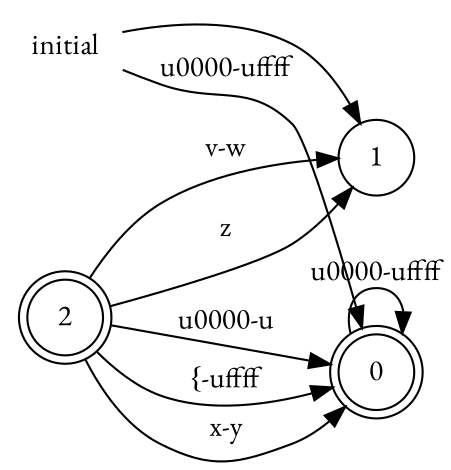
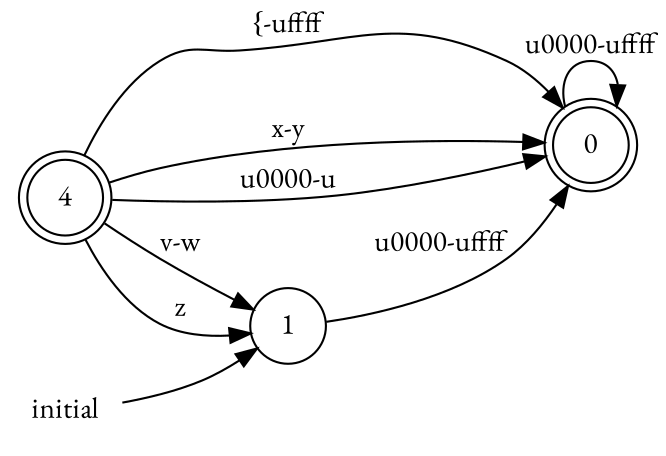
edge "initial" -> "0": now "1" -> "0"
node "2": label "2" -> "4"
